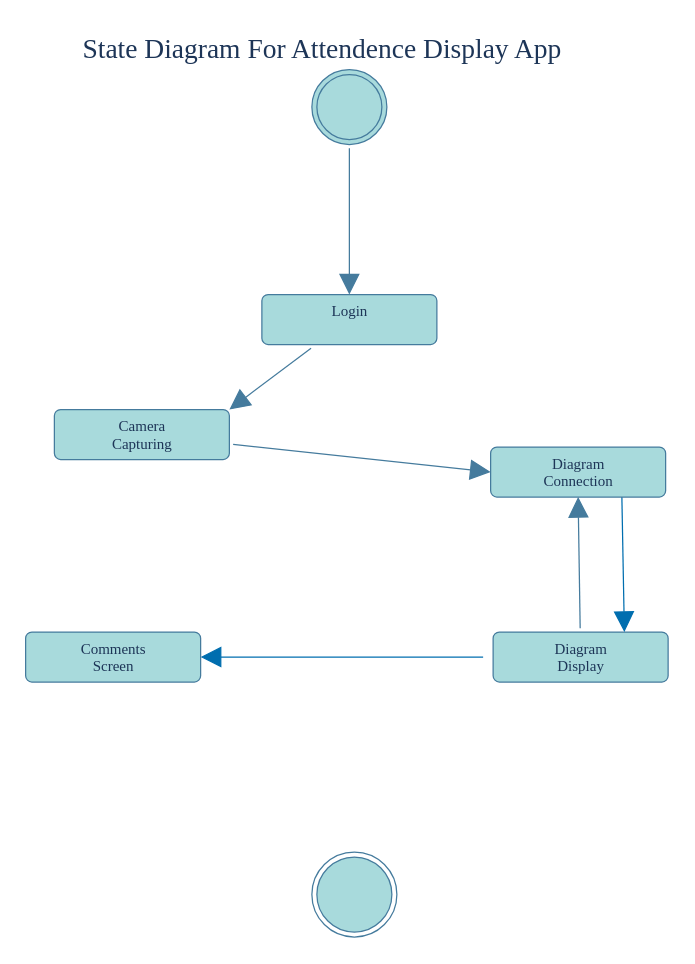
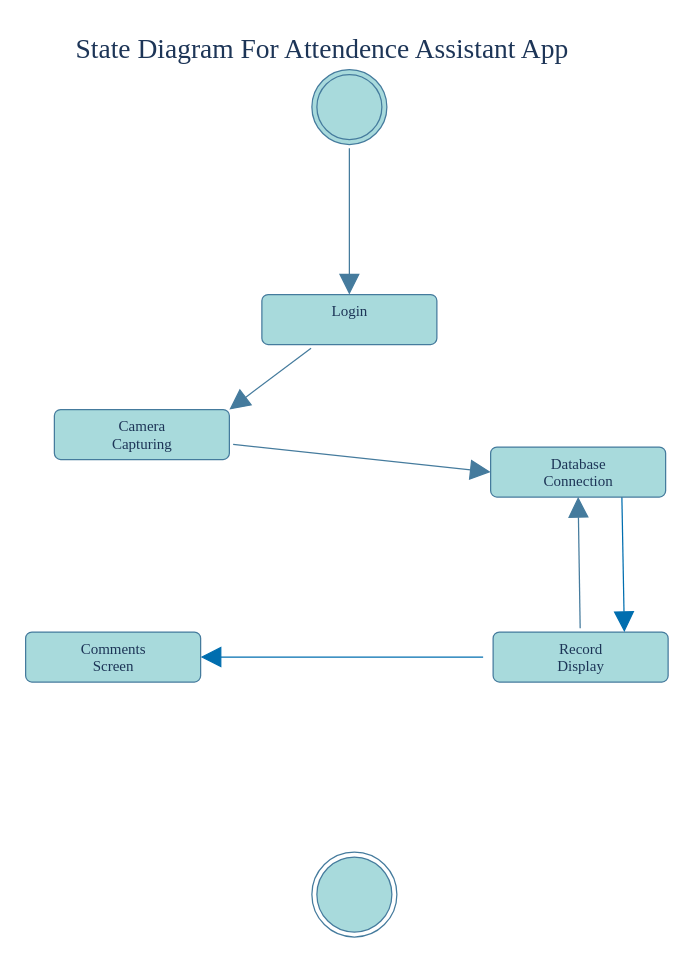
node "State Diagram For Attendence Display App": label "State Diagram For Attendence Display App" -> "State Diagram For Attendence Assistant App"
node "Diagram Connection": label "Diagram Connection" -> "Database Connection"
node "Diagram Display": label "Diagram Display" -> "Record Display"
